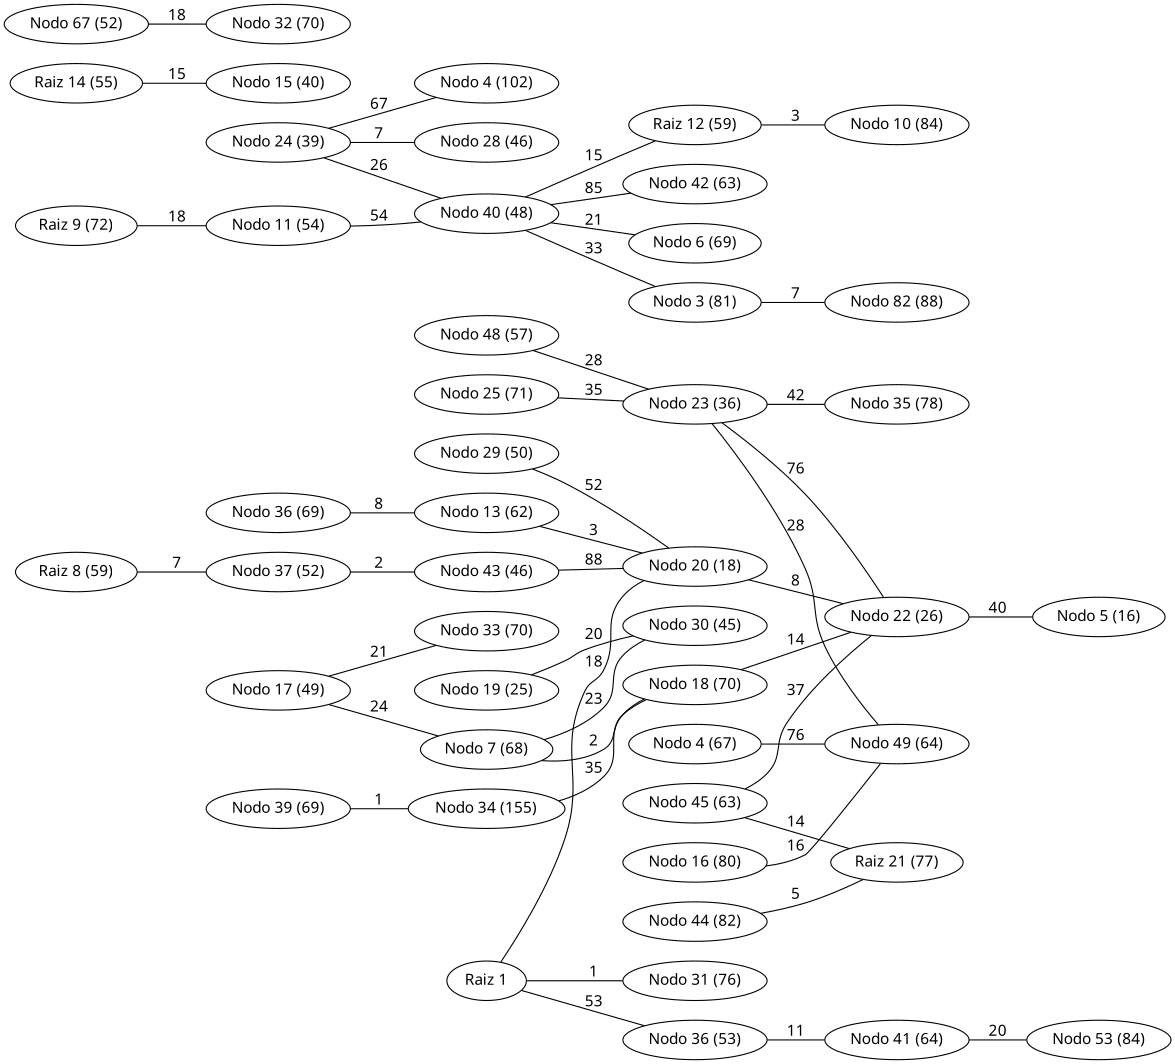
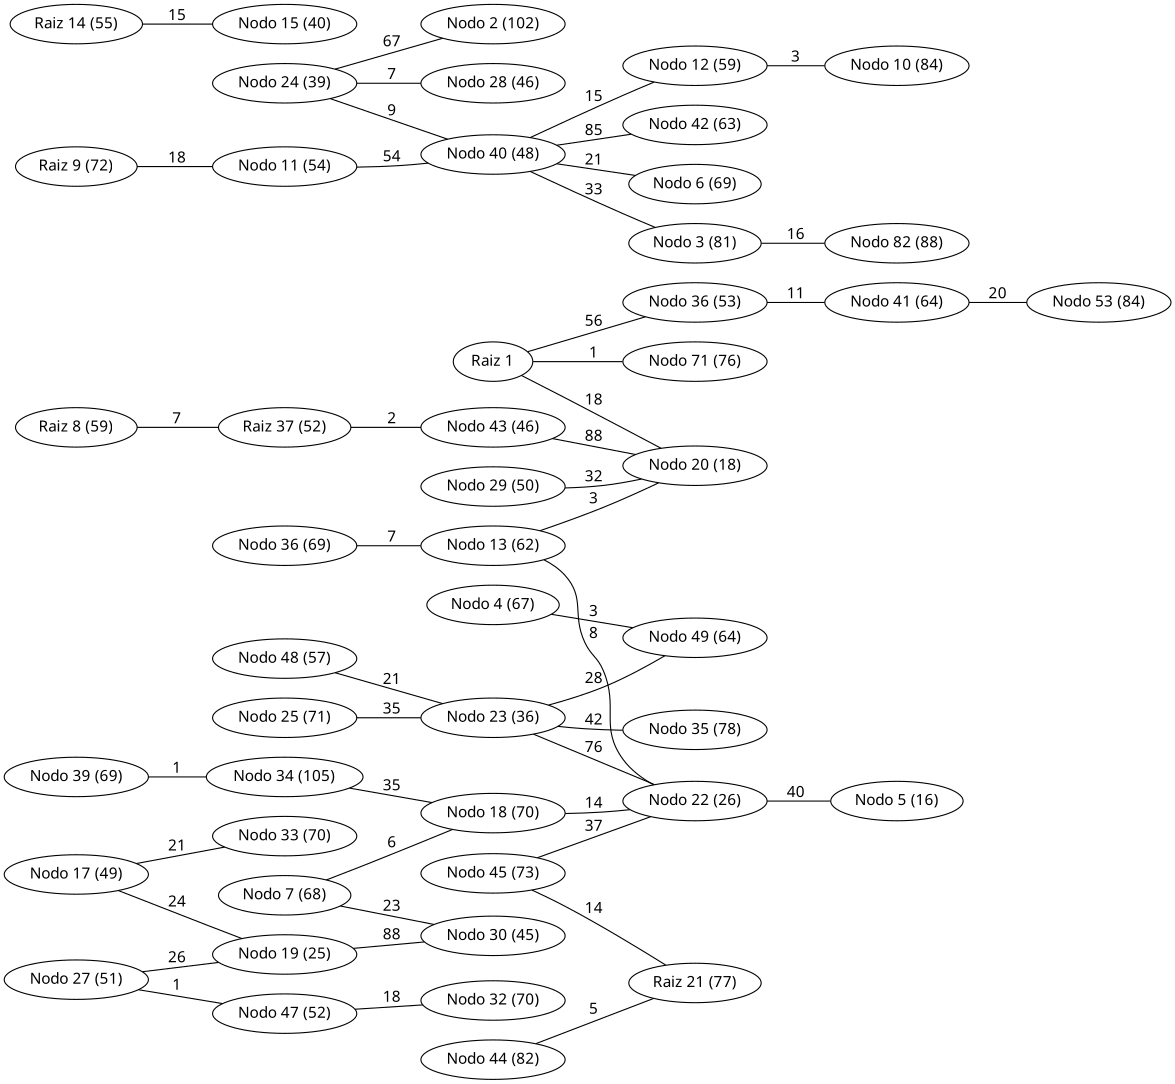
node "Nodo 67 (52)": label "Nodo 67 (52)" -> "Nodo 47 (52)"
node "Nodo 4 (102)": label "Nodo 4 (102)" -> "Nodo 2 (102)"
node "Raiz 12 (59)": label "Raiz 12 (59)" -> "Nodo 12 (59)"
edge "Nodo 24 (39)" -- "Nodo 40 (48)": label "26" -> "9"
edge "Nodo 3 (81)" -- "Nodo 82 (88)": label "7" -> "16"
edge "Nodo 48 (57)" -- "Nodo 23 (36)": label "28" -> "21"
edge "Nodo 29 (50)" -- "Nodo 20 (18)": label "52" -> "32"
edge "Nodo 36 (69)" -- "Nodo 13 (62)": label "8" -> "7"
node "Nodo 37 (52)": label "Nodo 37 (52)" -> "Raiz 37 (52)"
edge "Nodo 20 (18)" -- "Nodo 22 (26)": now "Nodo 13 (62)" -- "Nodo 22 (26)"
edge "Nodo 30 (45)" -- "Nodo 19 (25)": label "20" -> "88"
edge "Nodo 17 (49)" -- "Nodo 7 (68)": now "Nodo 17 (49)" -- "Nodo 19 (25)"
edge "Nodo 4 (67)" -- "Nodo 49 (64)": label "76" -> "3"
edge "Nodo 18 (70)" -- "Nodo 7 (68)": label "2" -> "6"
node "Nodo 45 (63)": label "Nodo 45 (63)" -> "Nodo 45 (73)"
node "Nodo 34 (155)": label "Nodo 34 (155)" -> "Nodo 34 (105)"
node "Nodo 16 (80)": removed
node "Nodo 27 (51)": added
node "Nodo 31 (76)": label "Nodo 31 (76)" -> "Nodo 71 (76)"
edge "Raiz 1" -- "Nodo 36 (53)": label "53" -> "56"
